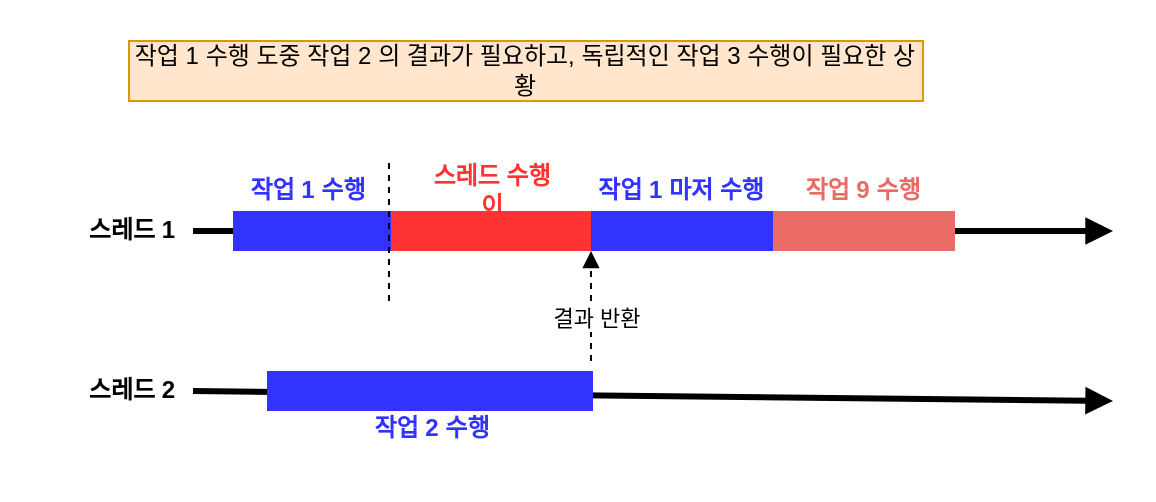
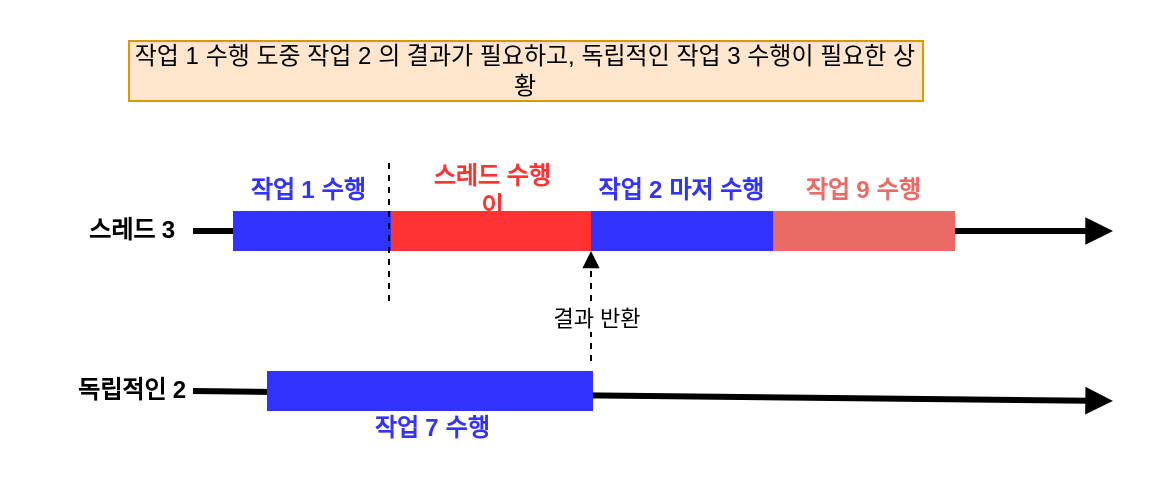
node "작업 1 마저 수행": label "작업 1 마저 수행" -> "작업 2 마저 수행"
node "스레드 1": label "스레드 1" -> "스레드 3"
node "스레드 2": label "스레드 2" -> "독립적인 2"
node "작업 2 수행": label "작업 2 수행" -> "작업 7 수행"
